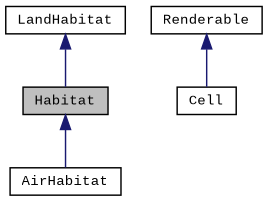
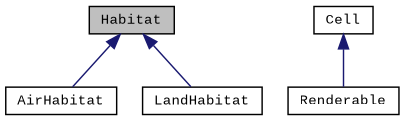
edge "Habitat" -> "LandHabitat": reversed
edge "Cell" -> "Renderable": reversed
